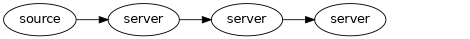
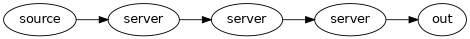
node "out": added
